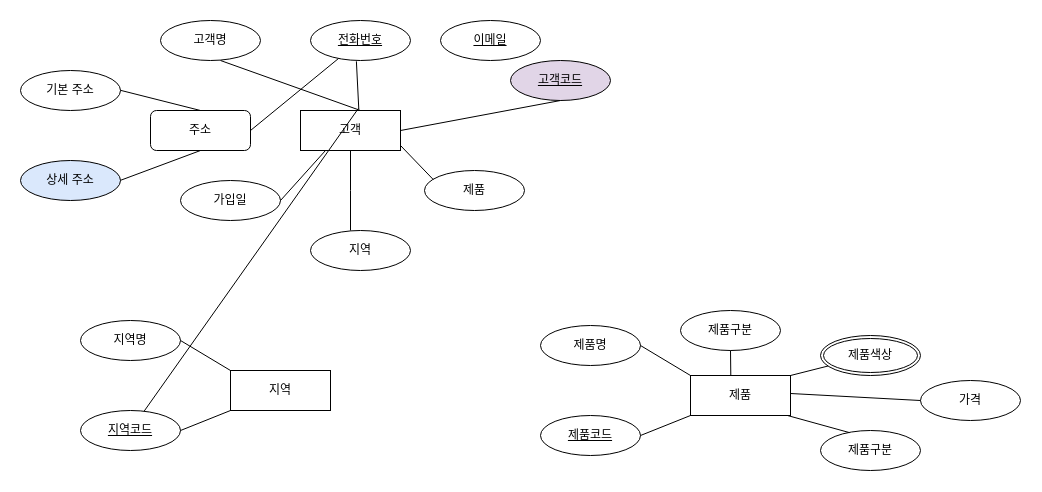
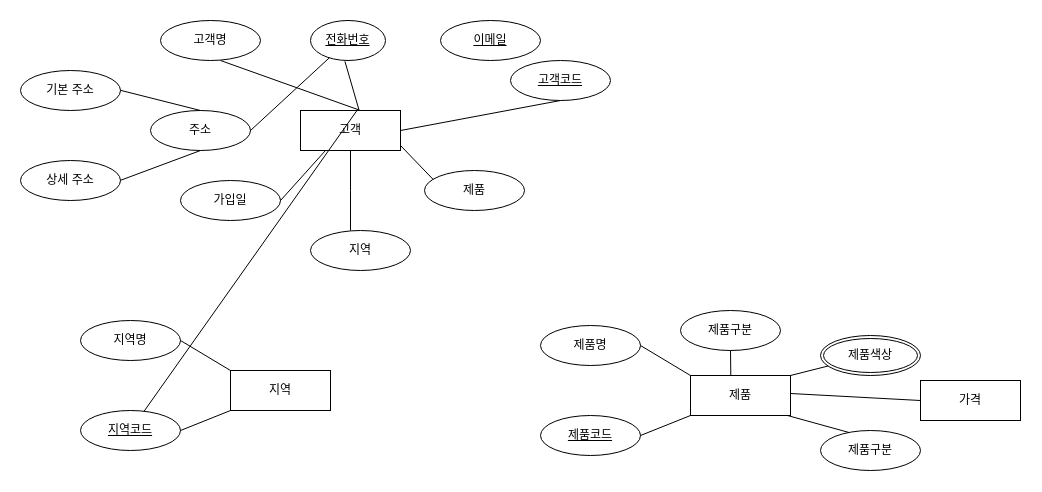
node "전화번호": size 100x40 -> 75x40
node "고객코드": fillcolor #e1d5e7 -> #ffffff
node "주소": shape rounded rectangle -> ellipse
node "상세 주소": fillcolor #dae8fc -> #ffffff
node "가격": shape ellipse -> rectangle
